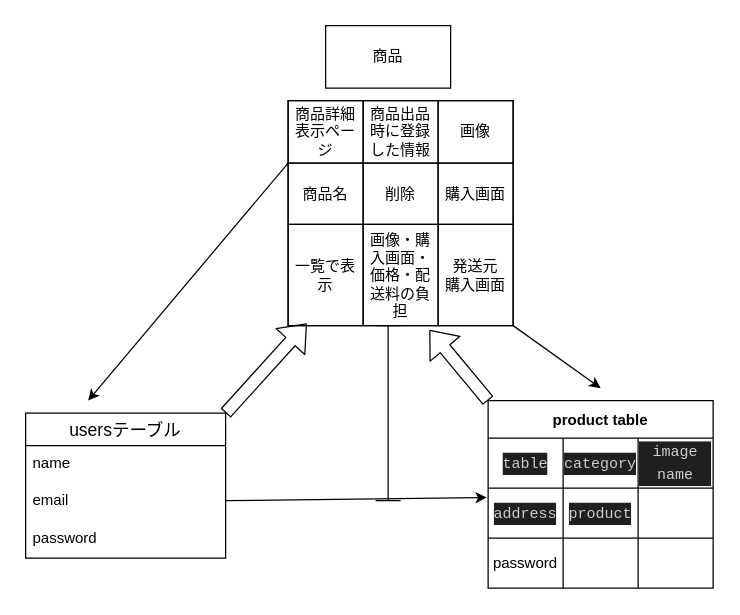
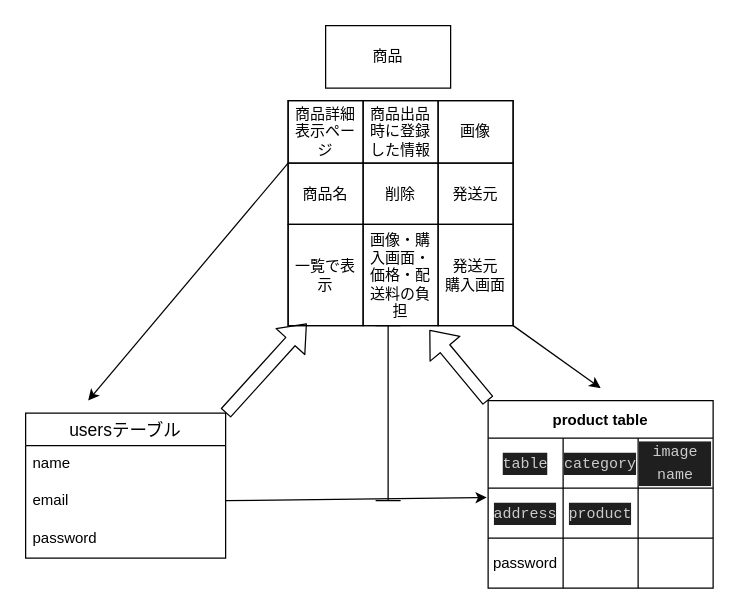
node "購入画面": label "購入画面" -> "発送元"
